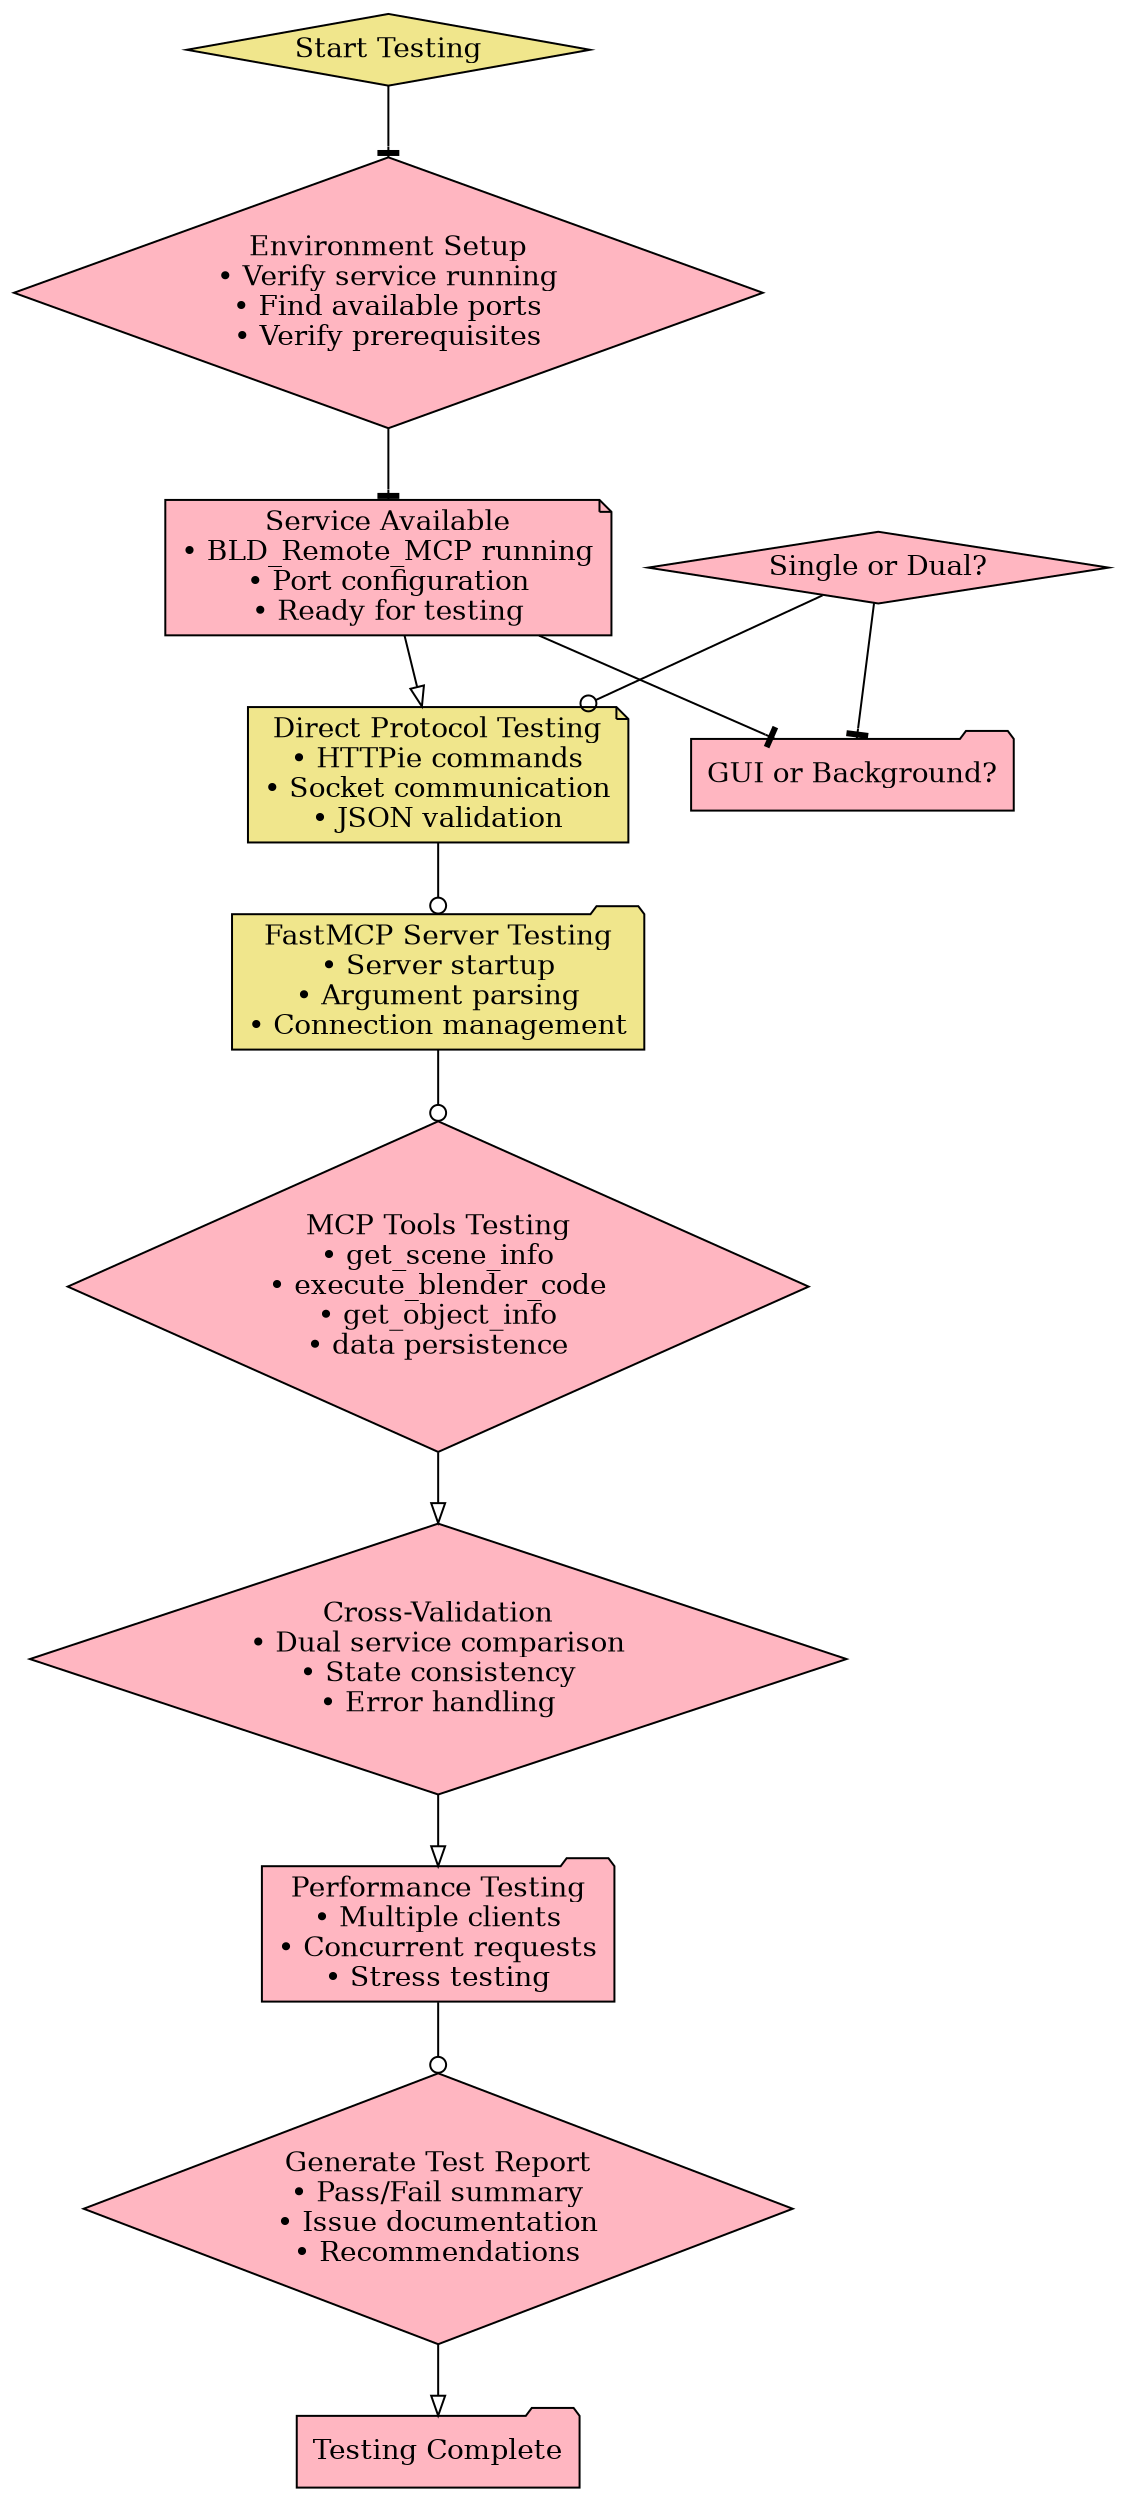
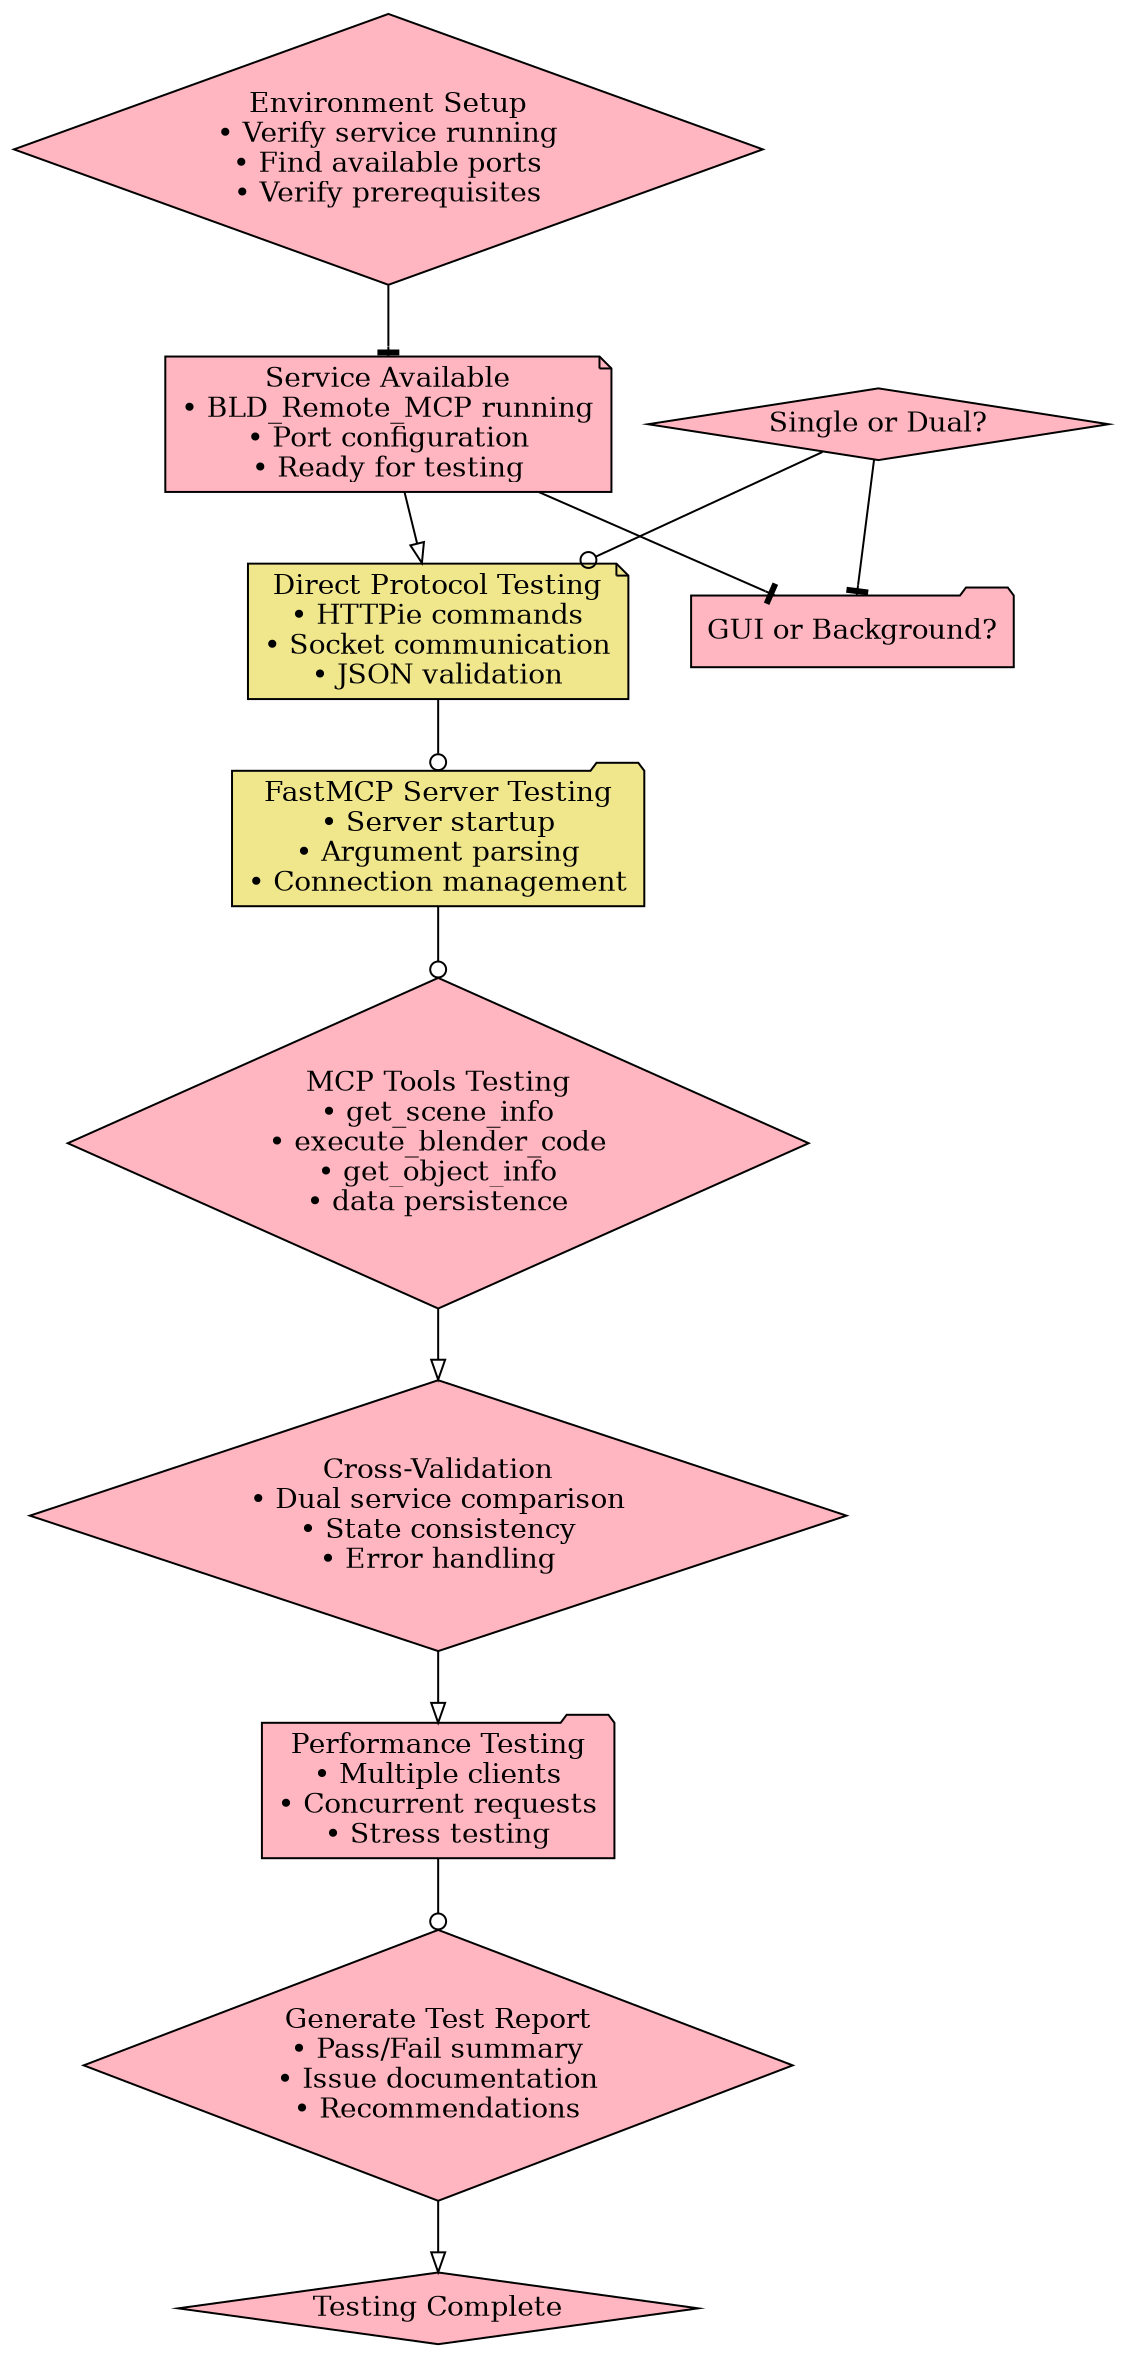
node "Start Testing": removed
node "Testing Complete": shape folder -> diamond
